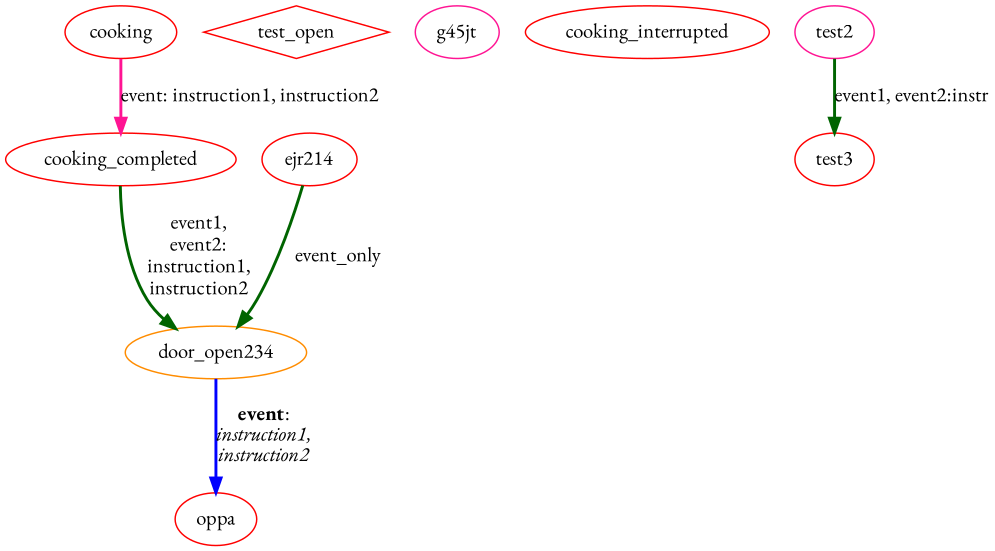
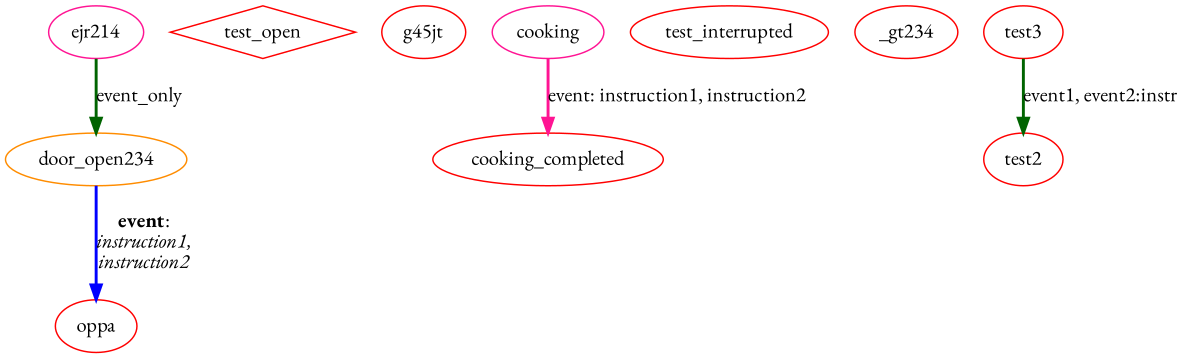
node "cooking": color red -> deeppink
node "g45jt": color deeppink -> red
node "cooking_interrupted": label "cooking_interrupted" -> "test_interrupted"
node "test2": color deeppink -> red
node "_gt234": added
edge "test2" -> "test3": reversed
node "ejr214": color red -> deeppink
edge "cooking_completed" -> "door_open234": removed, label "event1, event2: instruction1, instruction2"
